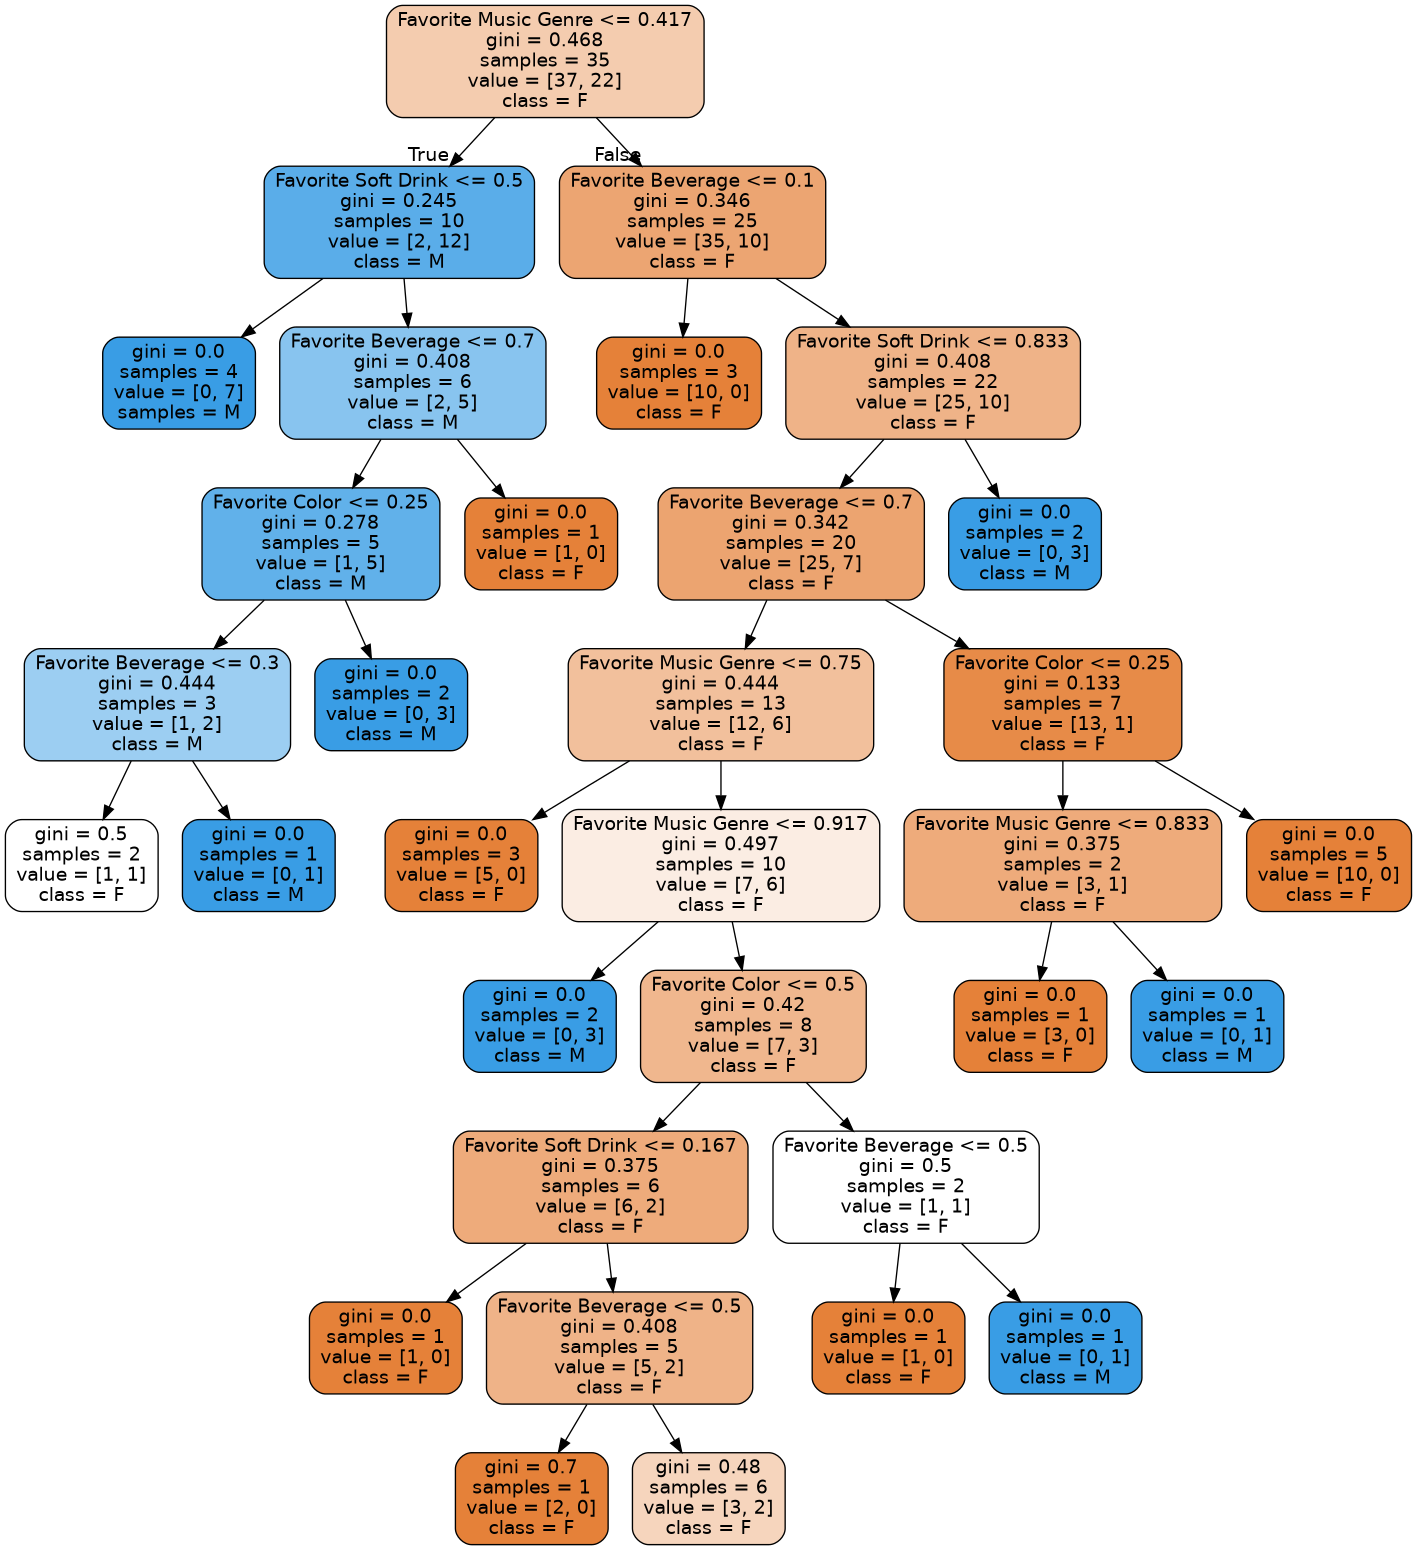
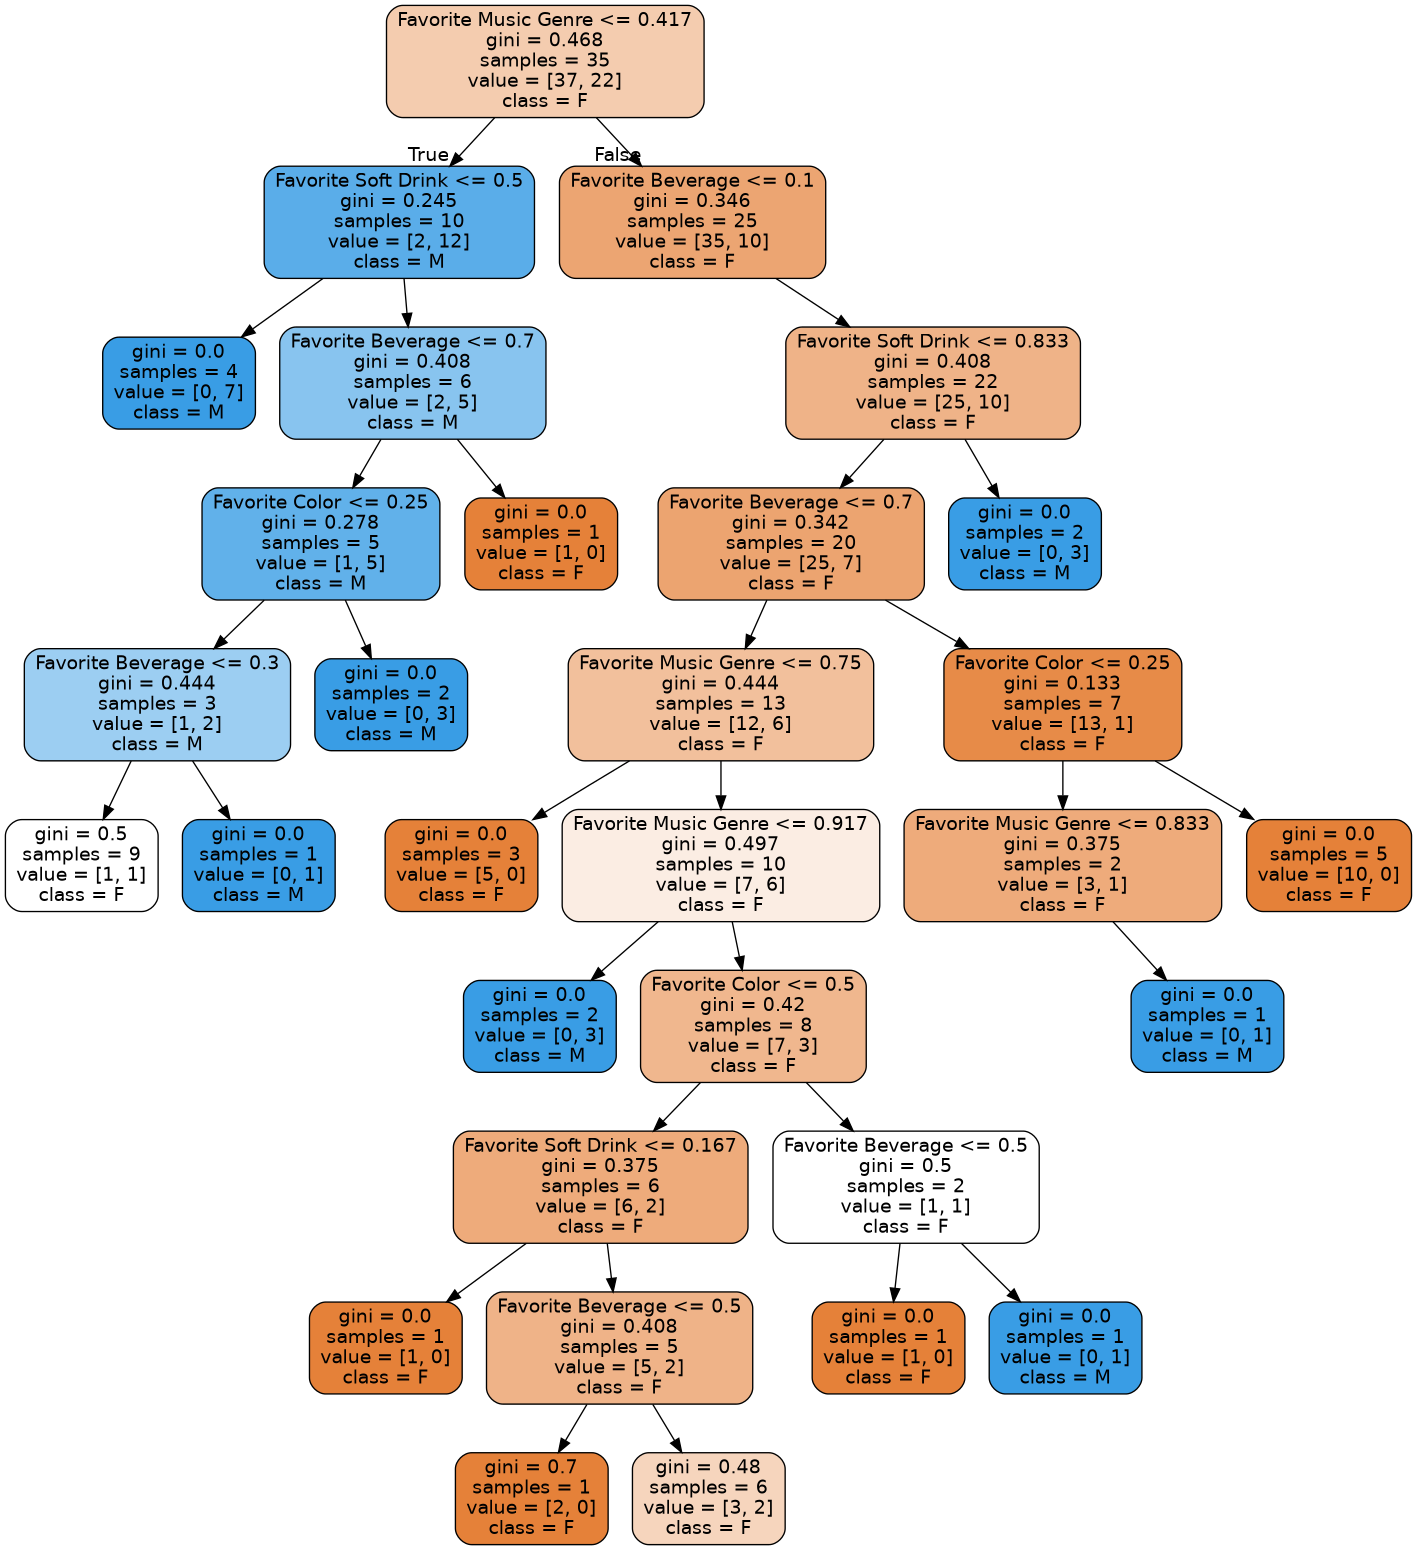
node "gini = 0.0 samples = 4 value = [0, 7] samples = M": label "gini = 0.0 samples = 4 value = [0, 7] samples = M" -> "gini = 0.0 samples = 4 value = [0, 7] class = M"
node "gini = 0.0 samples = 3 value = [10, 0] class = F": removed
node "gini = 0.5 samples = 2 value = [1, 1] class = F": label "gini = 0.5 samples = 2 value = [1, 1] class = F" -> "gini = 0.5 samples = 9 value = [1, 1] class = F"
node "gini = 0.0 samples = 1 value = [3, 0] class = F": removed
